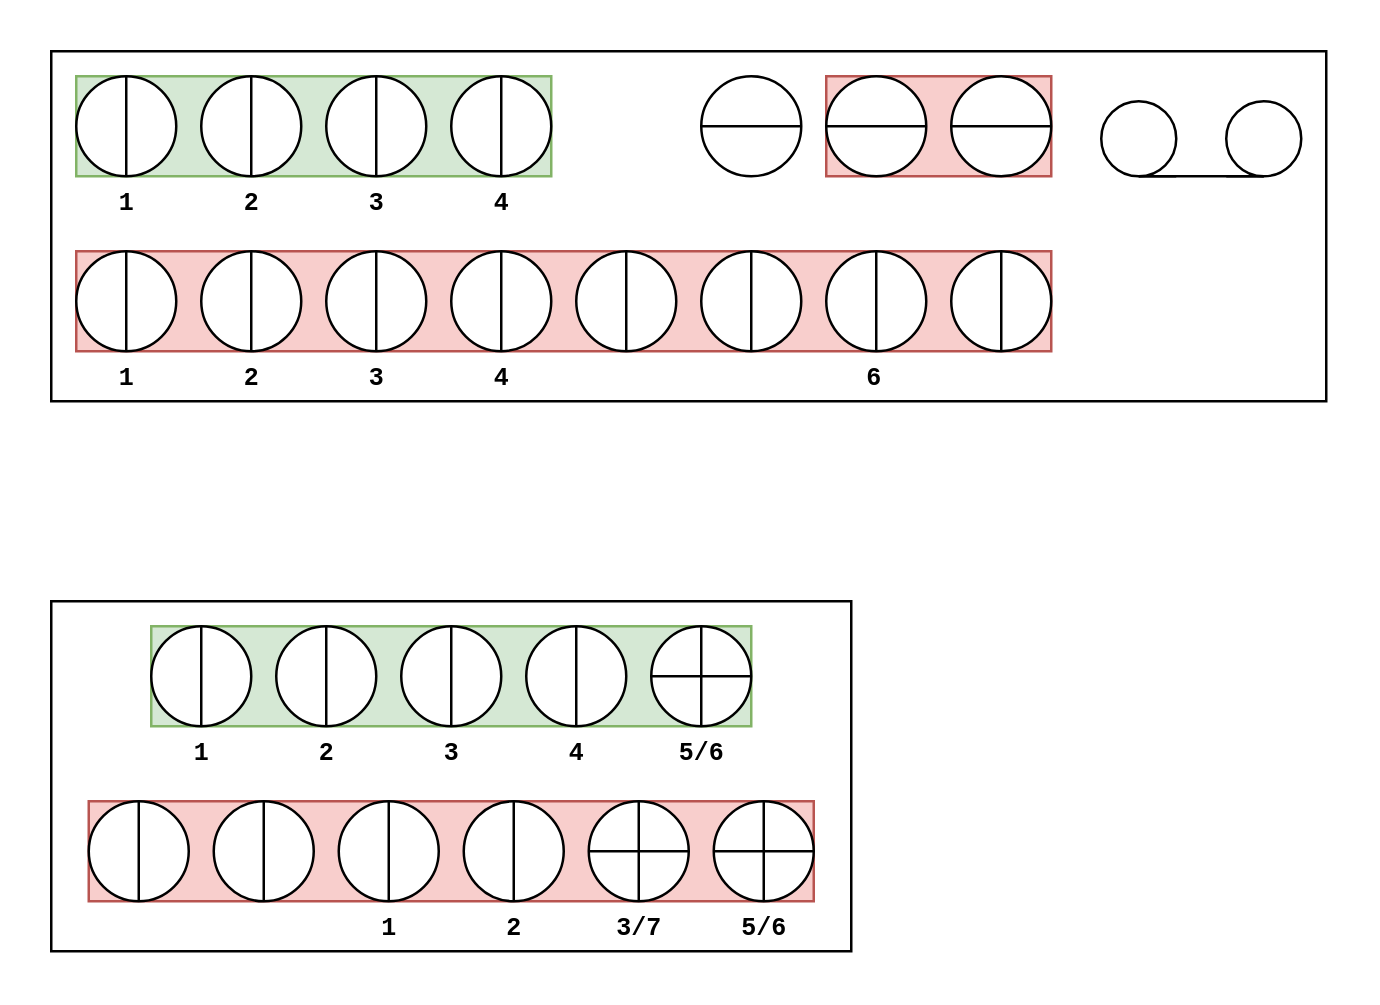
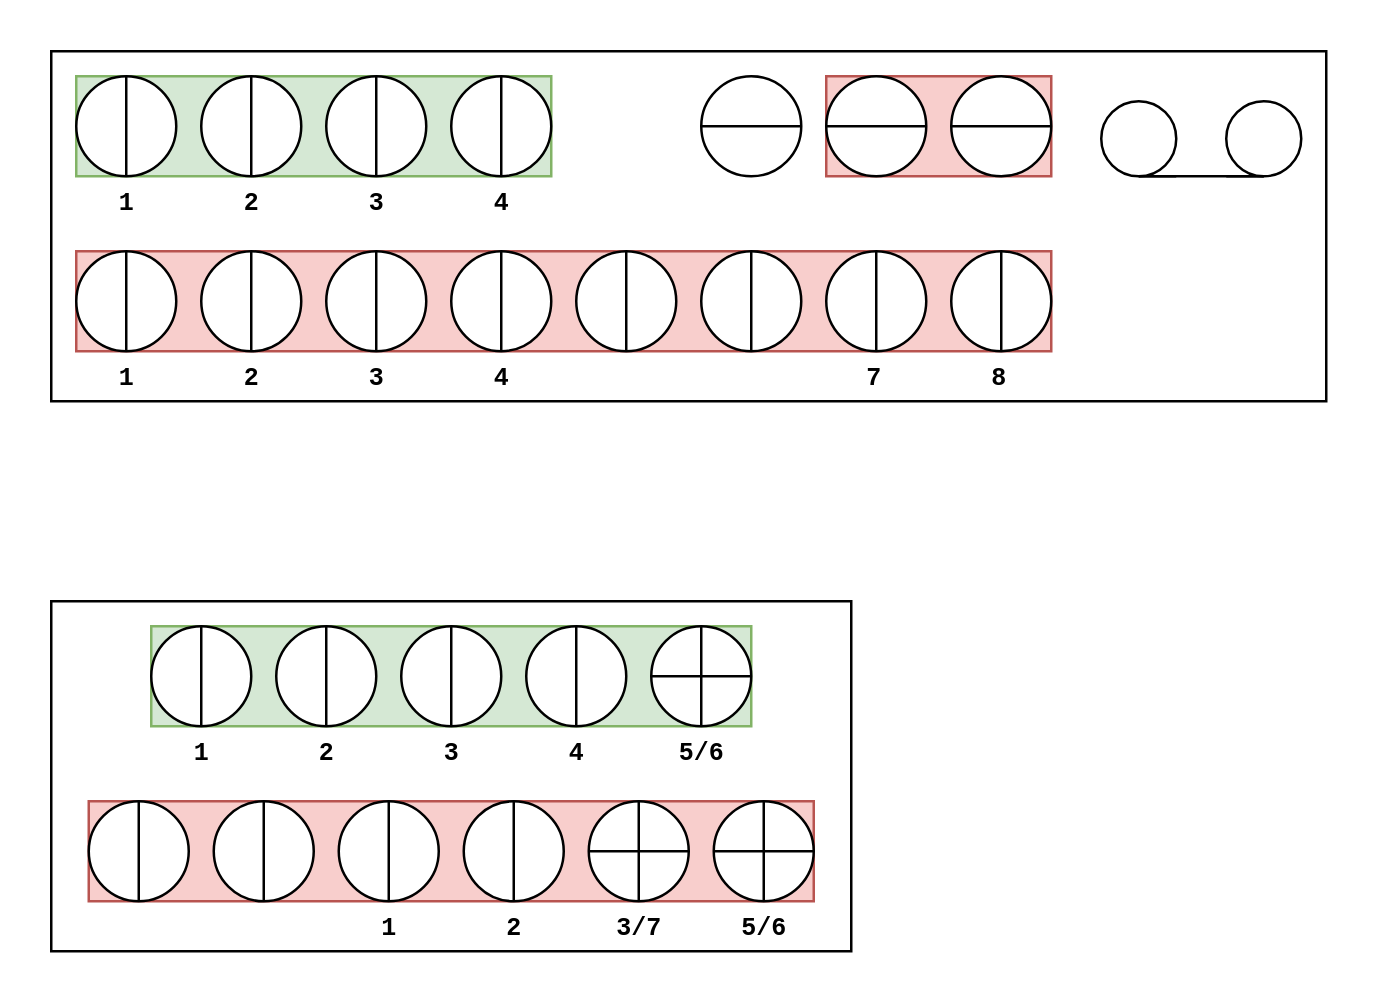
node "6": label "6" -> "7"
node "8": added
